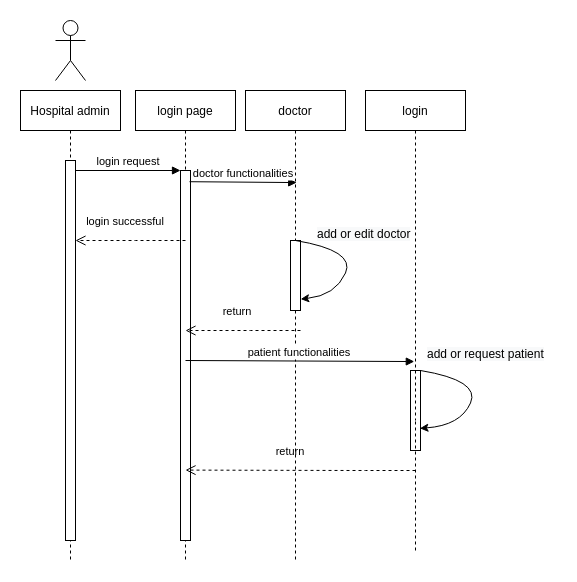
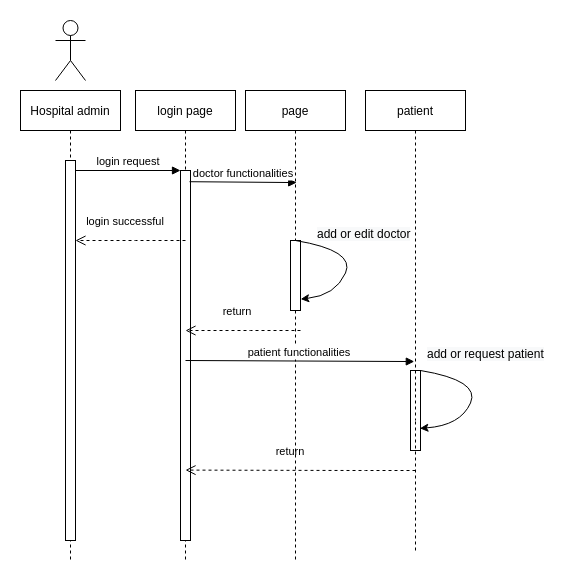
node "doctor": label "doctor" -> "page"
node "login": label "login" -> "patient"
